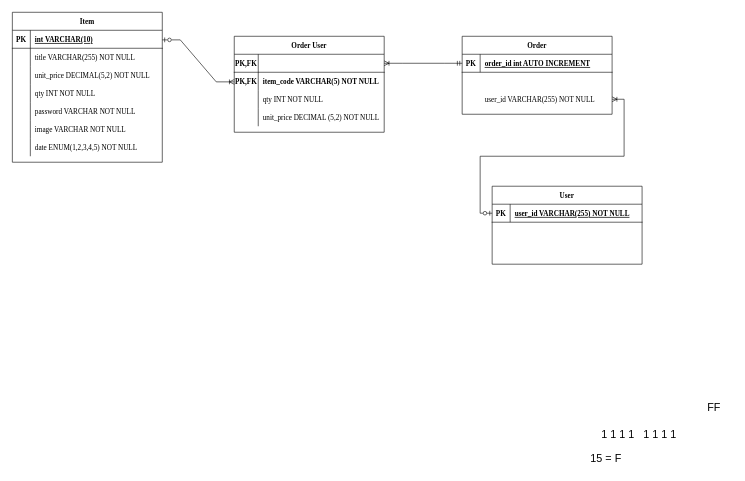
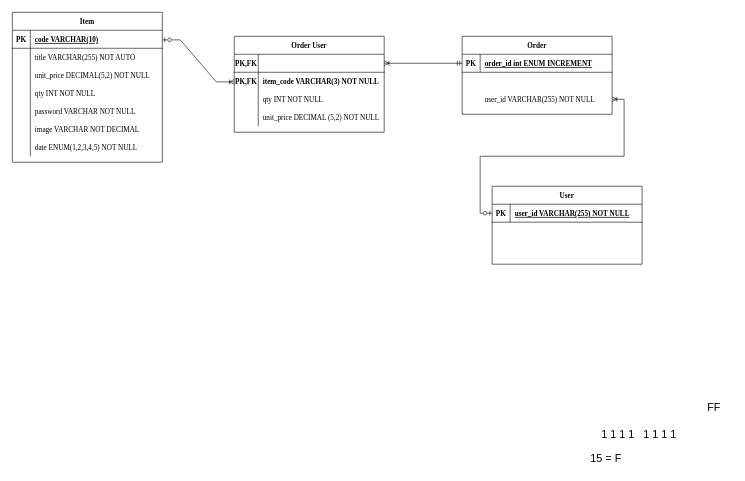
node "int VARCHAR(10)": label "int VARCHAR(10)" -> "code VARCHAR(10)"
node "title VARCHAR(255) NOT NULL": label "title VARCHAR(255) NOT NULL" -> "title VARCHAR(255) NOT AUTO"
node "order_id int AUTO INCREMENT": label "order_id int AUTO INCREMENT" -> "order_id int ENUM INCREMENT"
node "item_code VARCHAR(5) NOT NULL": label "item_code VARCHAR(5) NOT NULL" -> "item_code VARCHAR(3) NOT NULL"
node "image VARCHAR NOT NULL": label "image VARCHAR NOT NULL" -> "image VARCHAR NOT DECIMAL"
